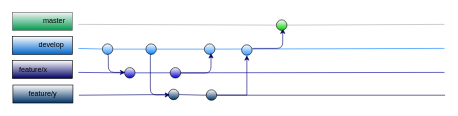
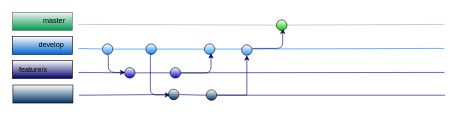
node "feature/y": removed
